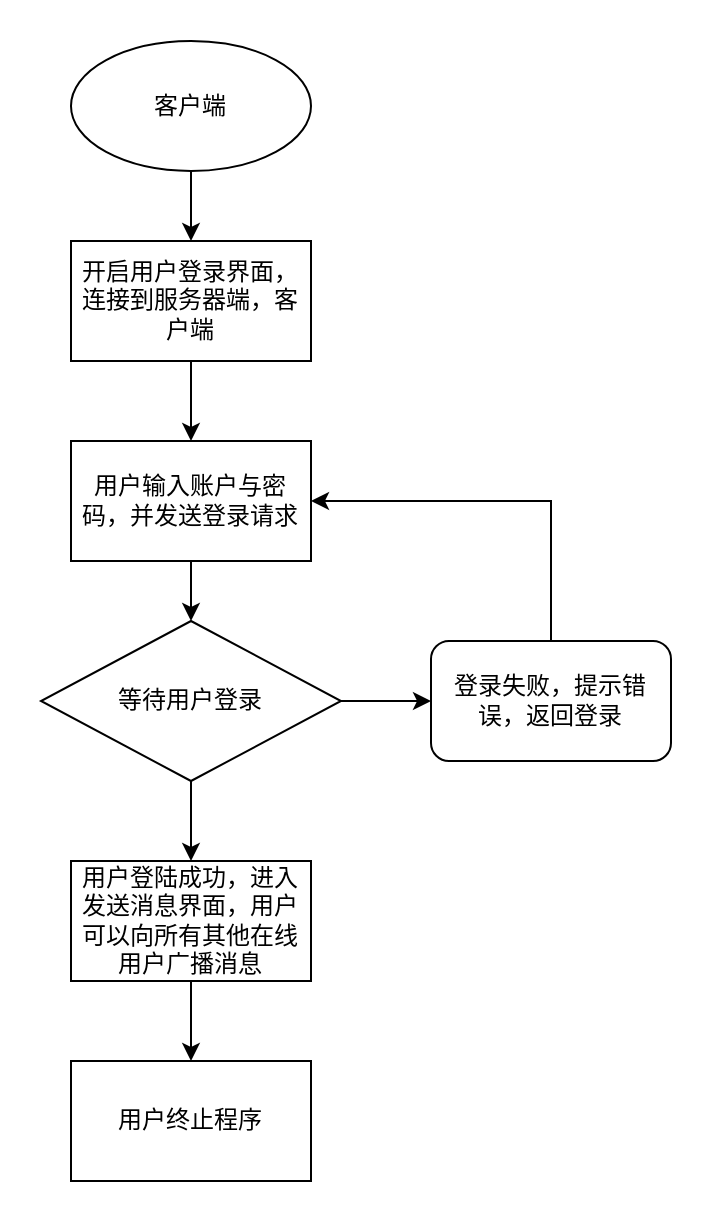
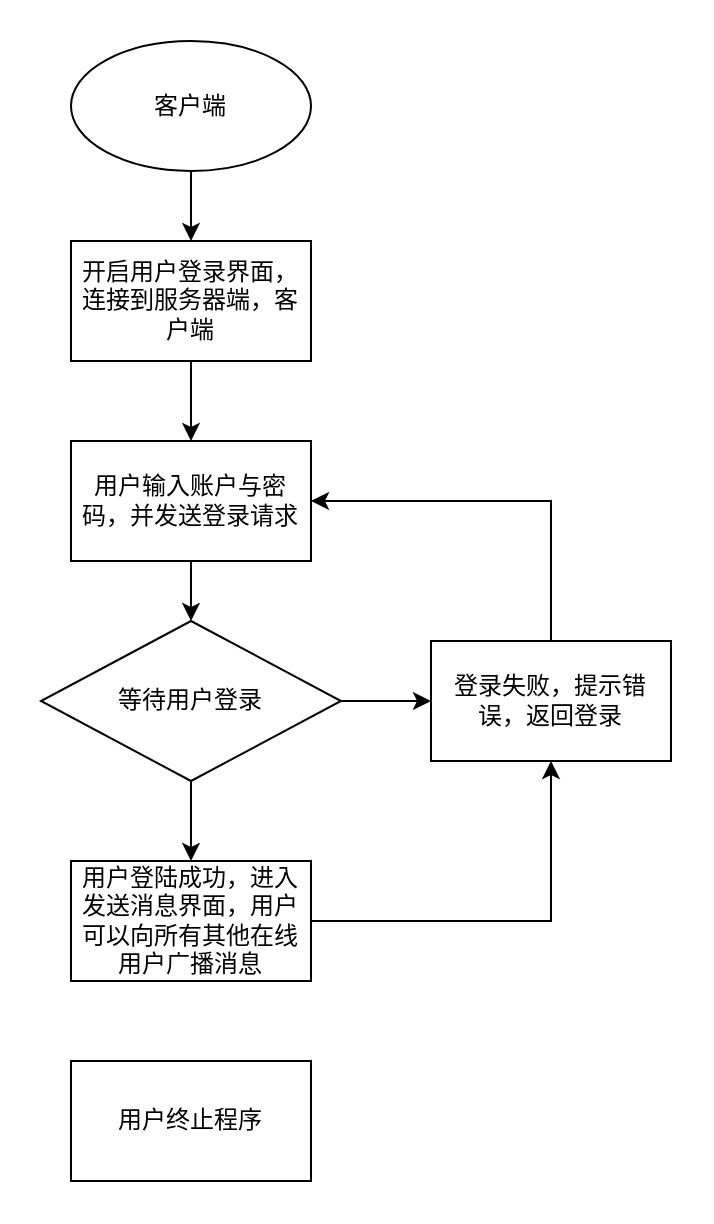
node "登录失败，提示错误，返回登录": shape rounded rectangle -> rectangle
edge "用户登陆成功，进入发送消息界面，用户可以向所有其他在线用户广播消息" -> "用户终止程序": now "用户登陆成功，进入发送消息界面，用户可以向所有其他在线用户广播消息" -> "登录失败，提示错误，返回登录"
